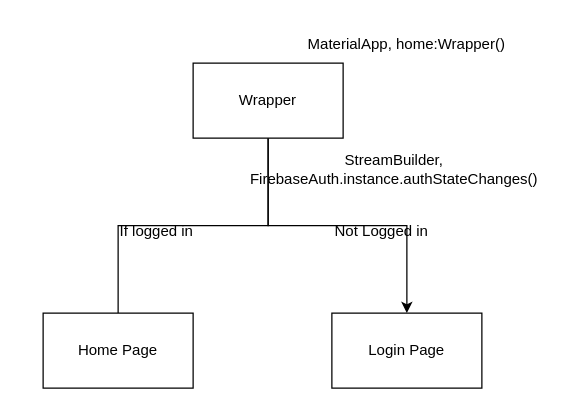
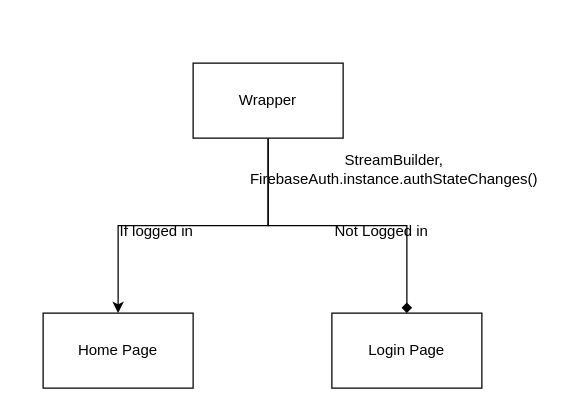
node "MaterialApp, home:Wrapper()": removed
edge "Wrapper" -> "Login Page": arrowhead classic -> diamond
edge "Wrapper" -- "Home Page": arrowhead none -> classic
